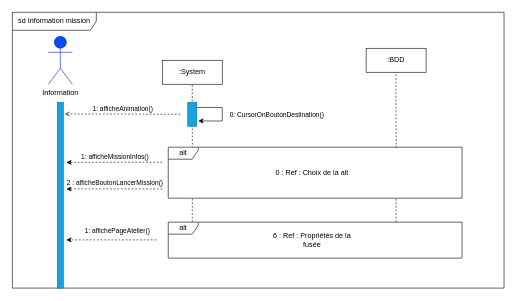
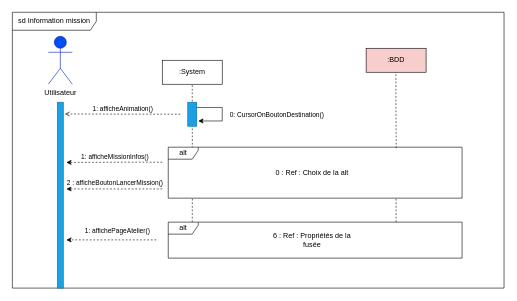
node ":BDD": fillcolor #ffffff -> #f8cecc
node "Information": label "Information" -> "Utilisateur"
